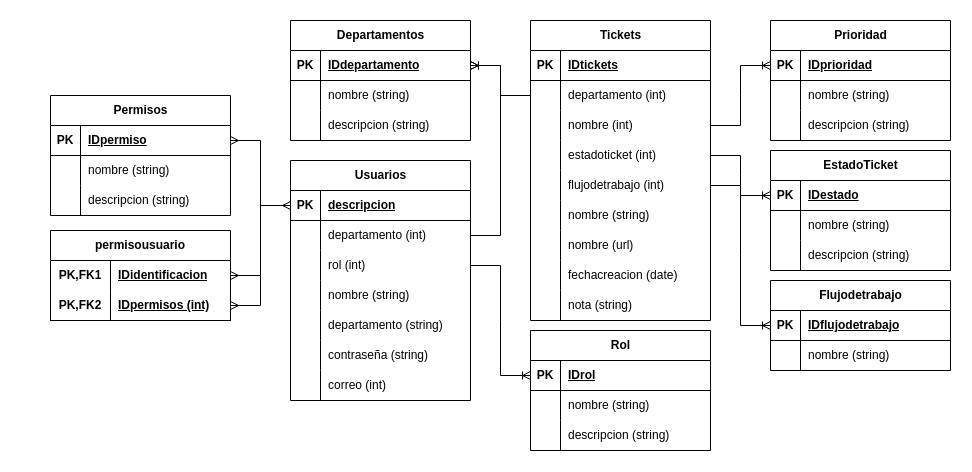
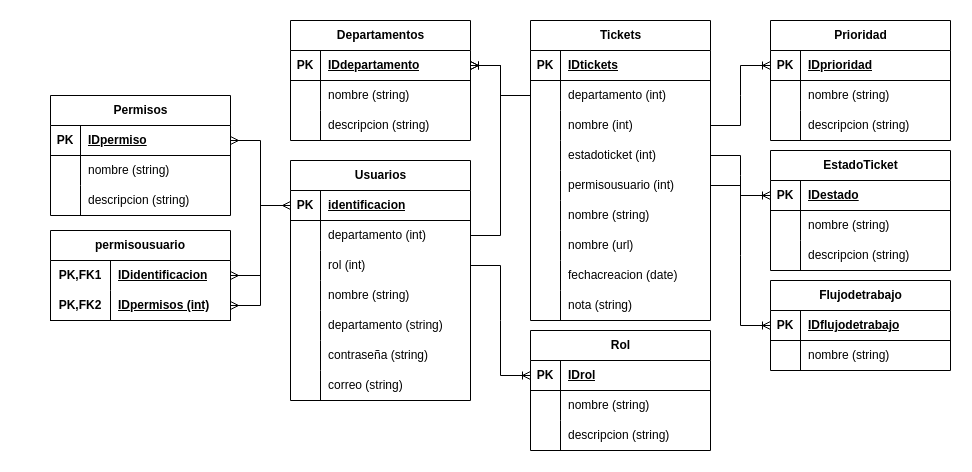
node "flujodetrabajo (int)": label "flujodetrabajo (int)" -> "permisousuario (int)"
node "descripcion": label "descripcion" -> "identificacion"
node "correo (int)": label "correo (int)" -> "correo (string)"
